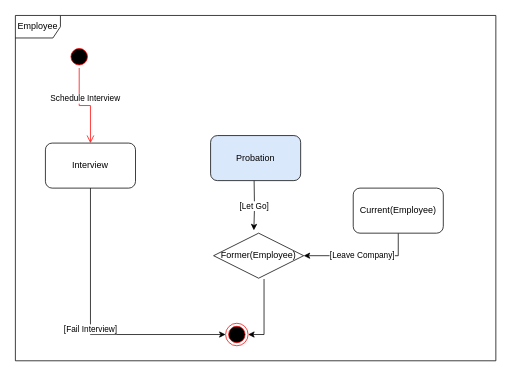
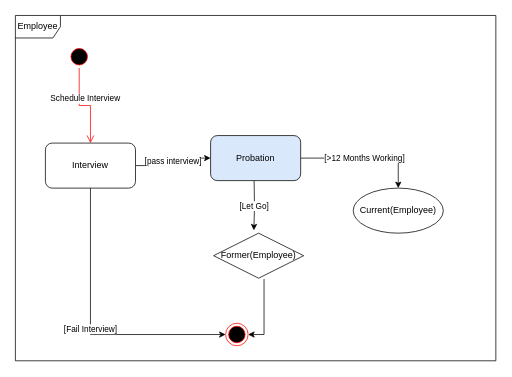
edge "Probation" -> "Current(Employee)": added, label "[>12 Months Working]"
edge "Interview" -> "Probation": added, label "[pass interview]"
node "Current(Employee)": shape rounded rectangle -> ellipse
edge "Current(Employee)" -> "Former(Employee)": removed, label "[Leave Company]"
